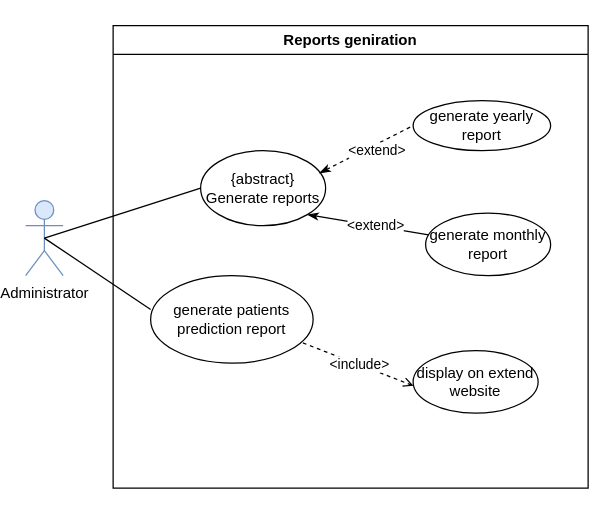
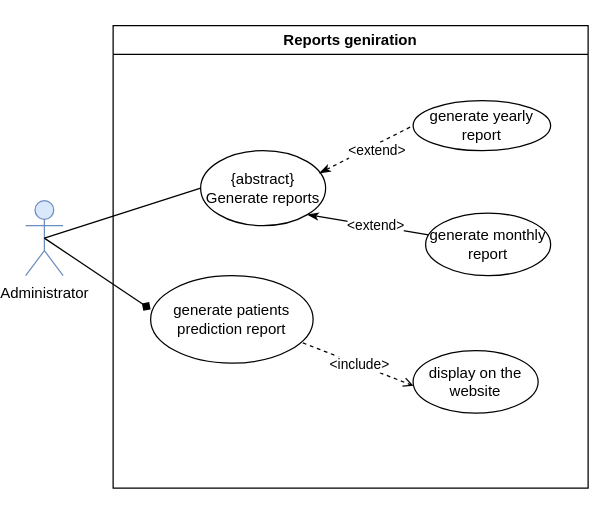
edge "Administrator" -- "generate patients prediction report": arrowhead none -> diamond
node "display on extend website": label "display on extend website" -> "display on the website"
